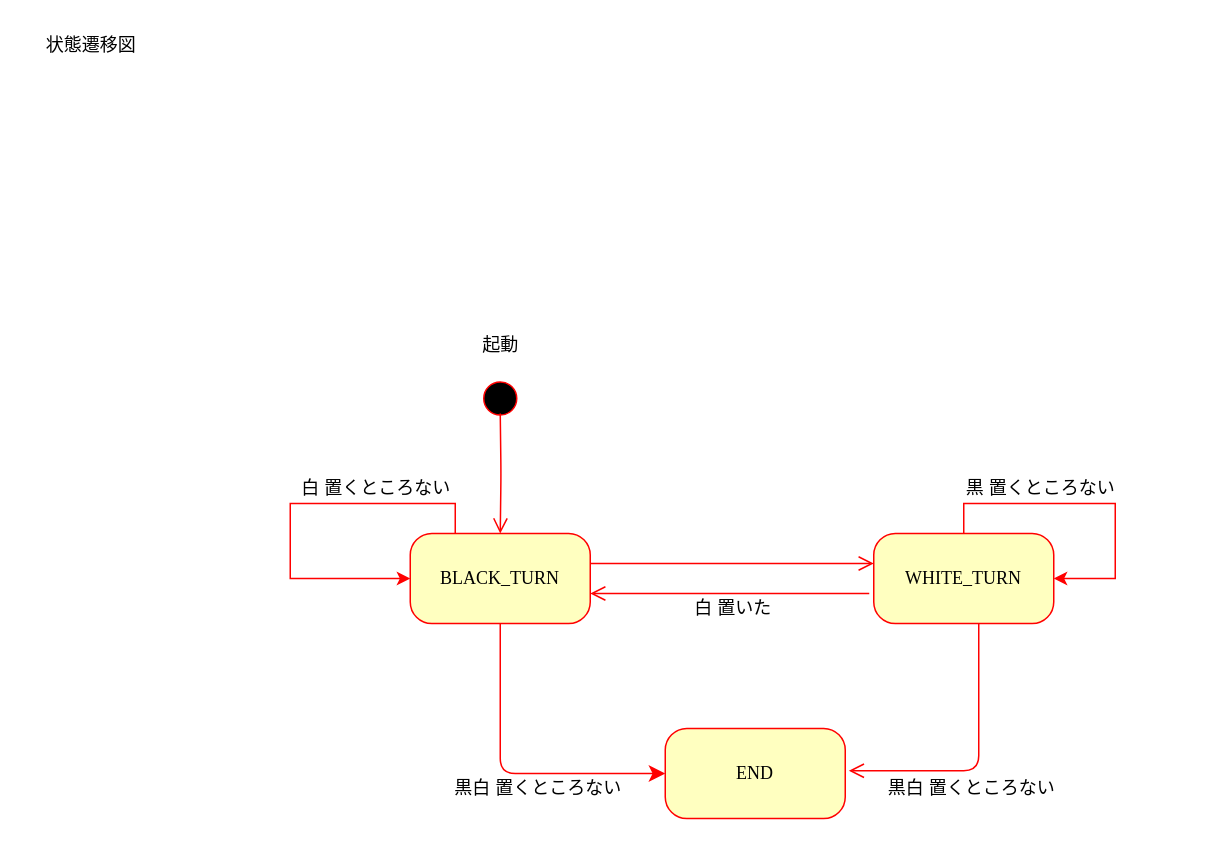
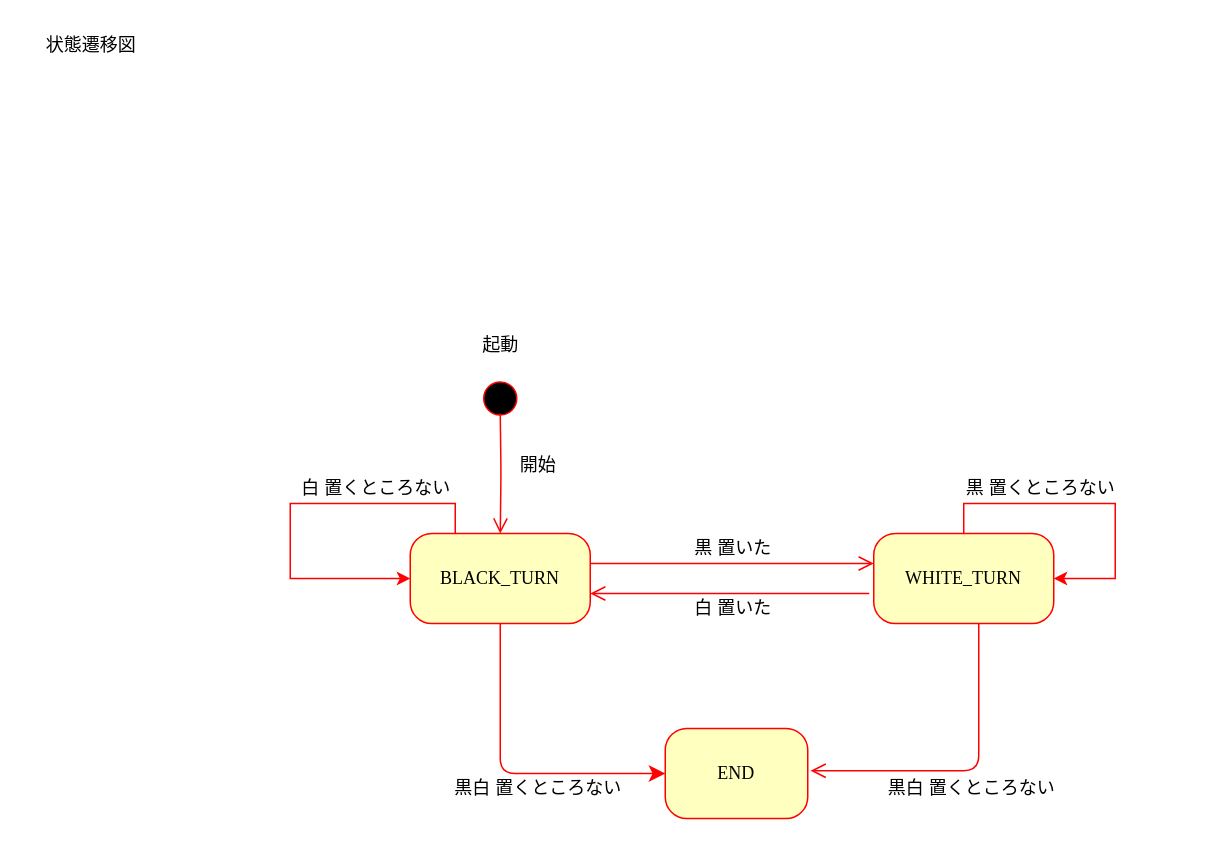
node "開始": added
node "黒 置いた": added
node "END": size 180x90 -> 143x90
